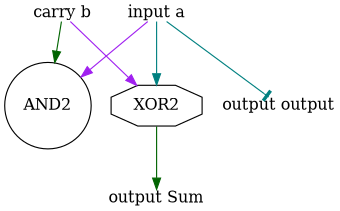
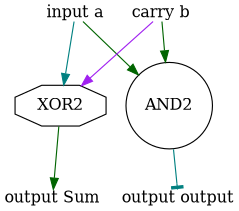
edge "input a" -> "AND2": color purple -> darkgreen
edge "input a" -> "output output": now "AND2" -> "output output"
